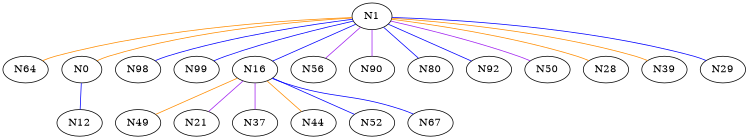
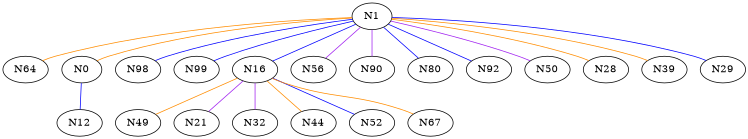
edge "N16" -- "N67": color blue -> darkorange
node "N37": label "N37" -> "N32"
